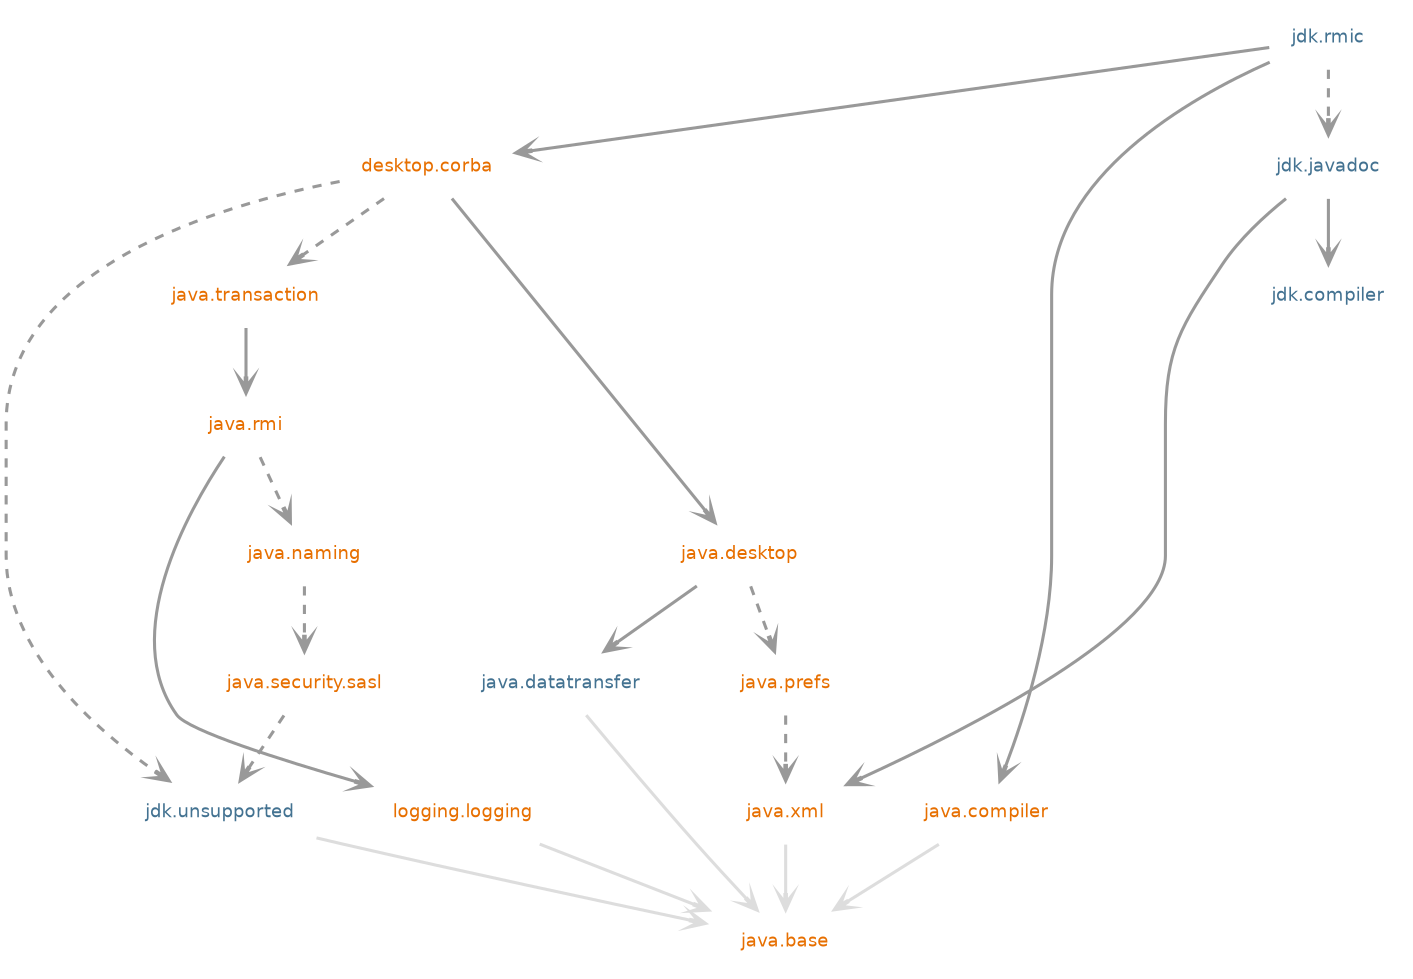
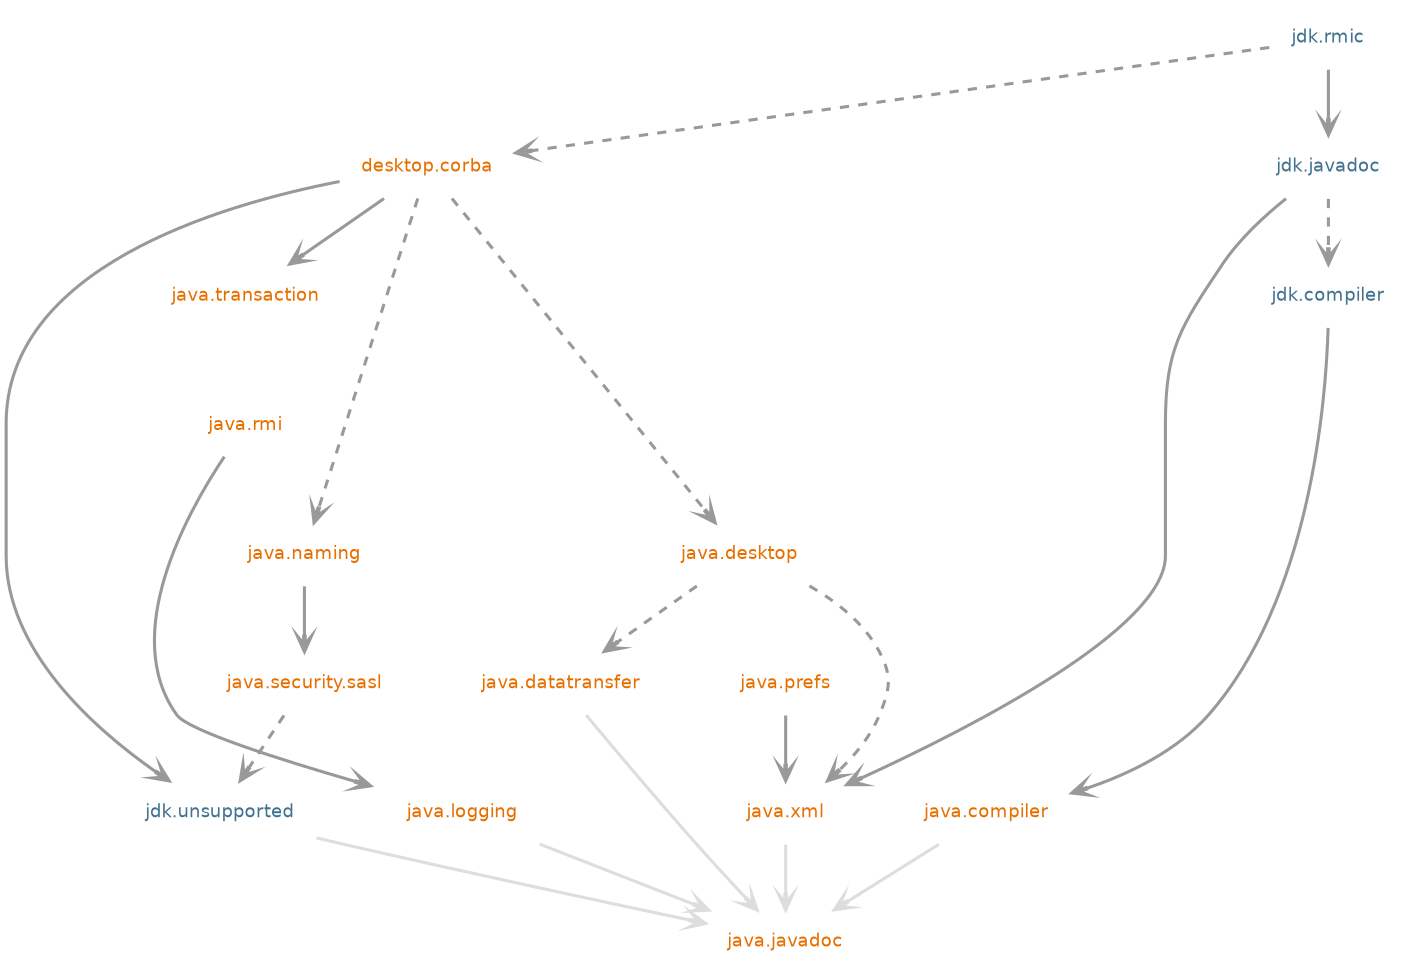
edge "jdk.rmic" -> "jdk.javadoc": style dashed -> solid
edge "jdk.rmic" -> "desktop.corba": style solid -> dashed
edge "jdk.javadoc" -> "jdk.compiler": style solid -> dashed
edge "desktop.corba" -> "java.transaction": style dashed -> solid
edge "java.transaction" -> "java.rmi": removed
edge "desktop.corba" -> "java.desktop": style solid -> dashed
edge "jdk.rmic" -> "java.compiler": now "jdk.compiler" -> "java.compiler"
edge "desktop.corba" -> "jdk.unsupported": style dashed -> solid
edge "java.rmi" -> "java.naming": now "desktop.corba" -> "java.naming"
edge "java.naming" -> "java.security.sasl": style dashed -> solid
edge "java.desktop" -> "java.prefs": now "java.desktop" -> "java.xml"
edge "java.desktop" -> "java.datatransfer": style solid -> dashed
node "java.datatransfer": fontcolor #437291 -> #e76f00
edge "java.prefs" -> "java.xml": style dashed -> solid
node "logging.logging": label "logging.logging" -> "java.logging"
node "java.base": label "java.base" -> "java.javadoc"
